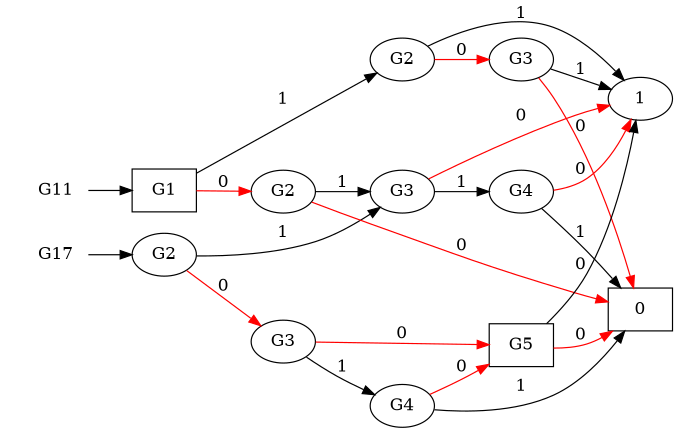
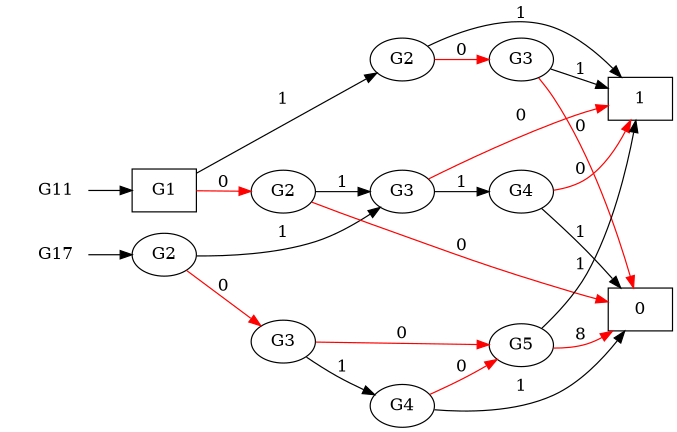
node "1": shape ellipse -> box
edge "G5" -> "1": label "0" -> "1"
edge "G5" -> "0": label "0" -> "8"
node "G5": shape box -> ellipse
